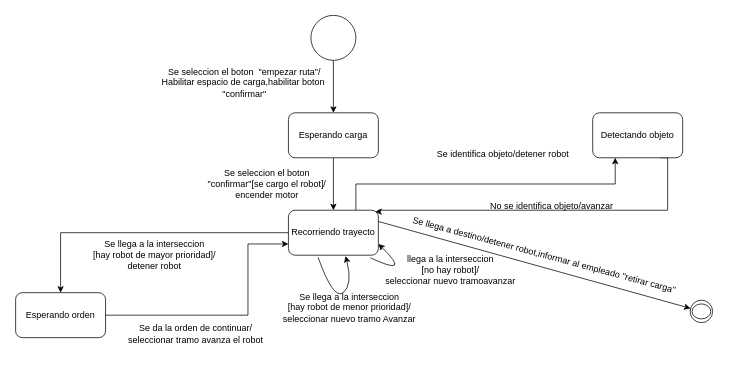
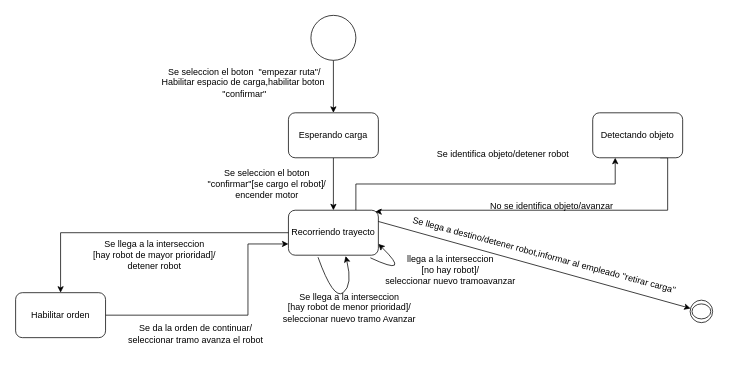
node "Esperando orden": label "Esperando orden" -> "Habilitar orden"
